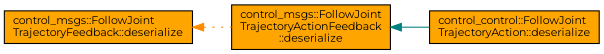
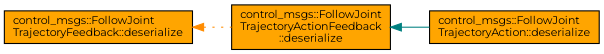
node "control_control::FollowJoint TrajectoryAction::deserialize": label "control_control::FollowJoint TrajectoryAction::deserialize" -> "control_msgs::FollowJoint TrajectoryAction::deserialize"
